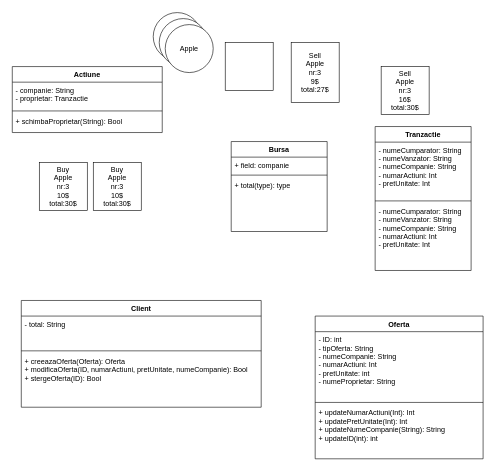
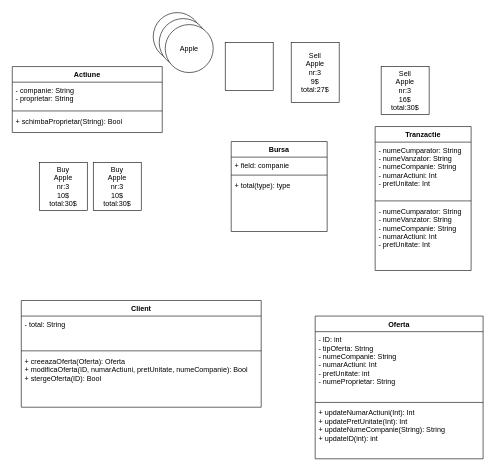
node "- companie: String - proprietar: Tranzactie": label "- companie: String - proprietar: Tranzactie" -> "- companie: String - proprietar: String"
